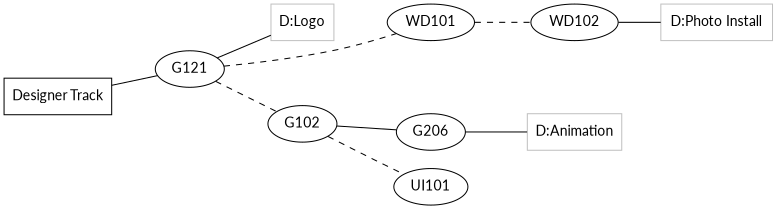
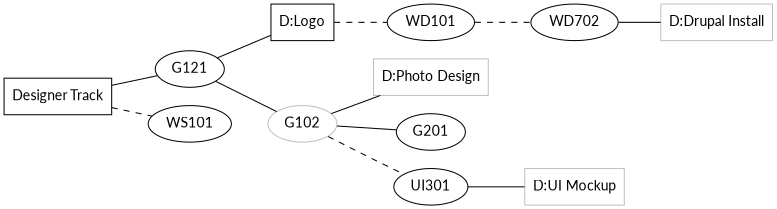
node "D:Logo": color gray -> black
node "WD102": label "WD102" -> "WD702"
node "D:Photo Install": label "D:Photo Install" -> "D:Drupal Install"
edge "WD101" -- "G121": now "WD101" -- "D:Logo"
node "D:Photo Design": added
edge "G121" -- "G102": style dashed -> solid
node "WS101": added
node "G102": color black -> gray
node "G206": label "G206" -> "G201"
node "D:Animation": removed
node "UI101": label "UI101" -> "UI301"
node "D:UI Mockup": added
